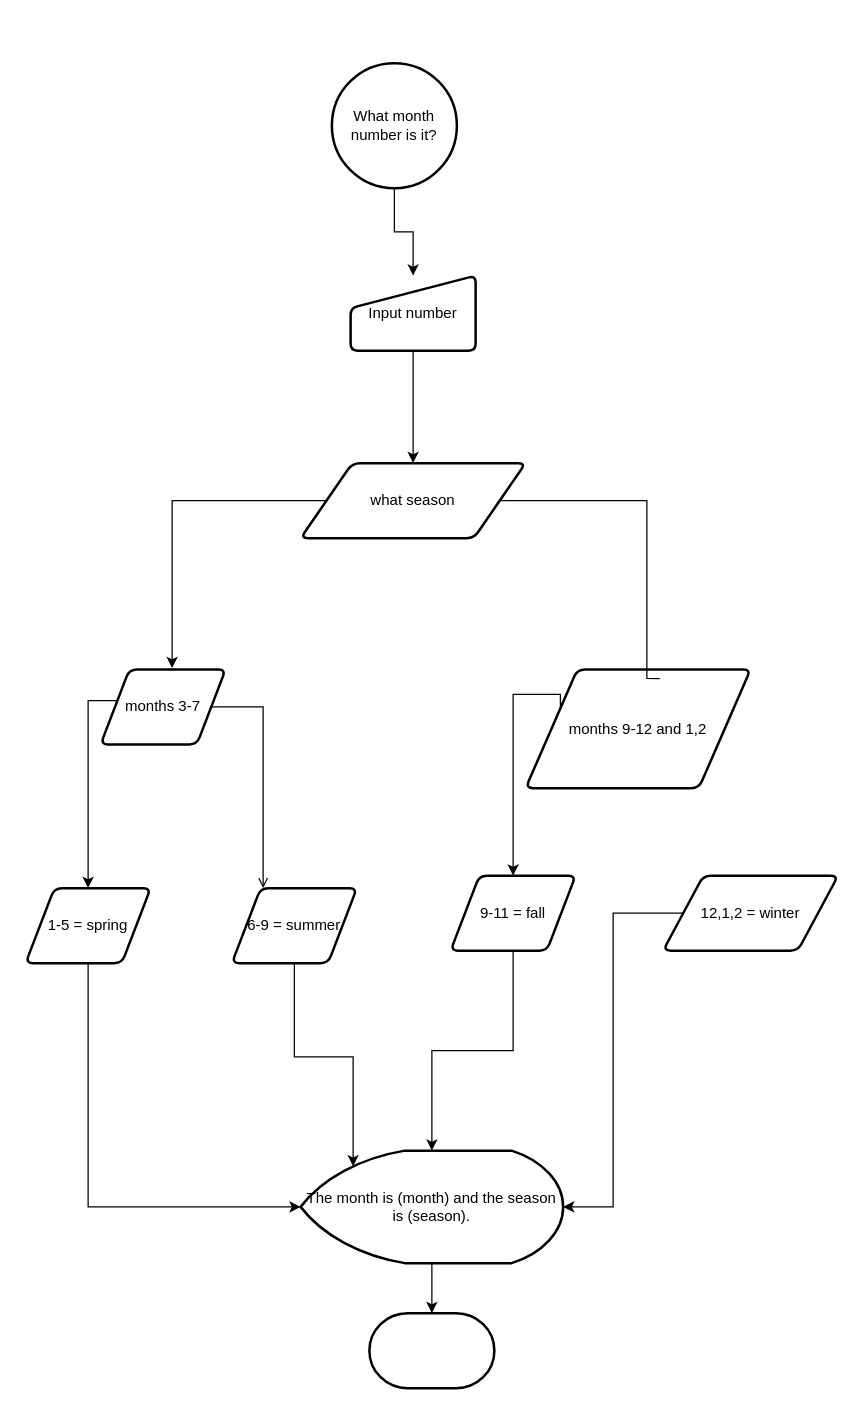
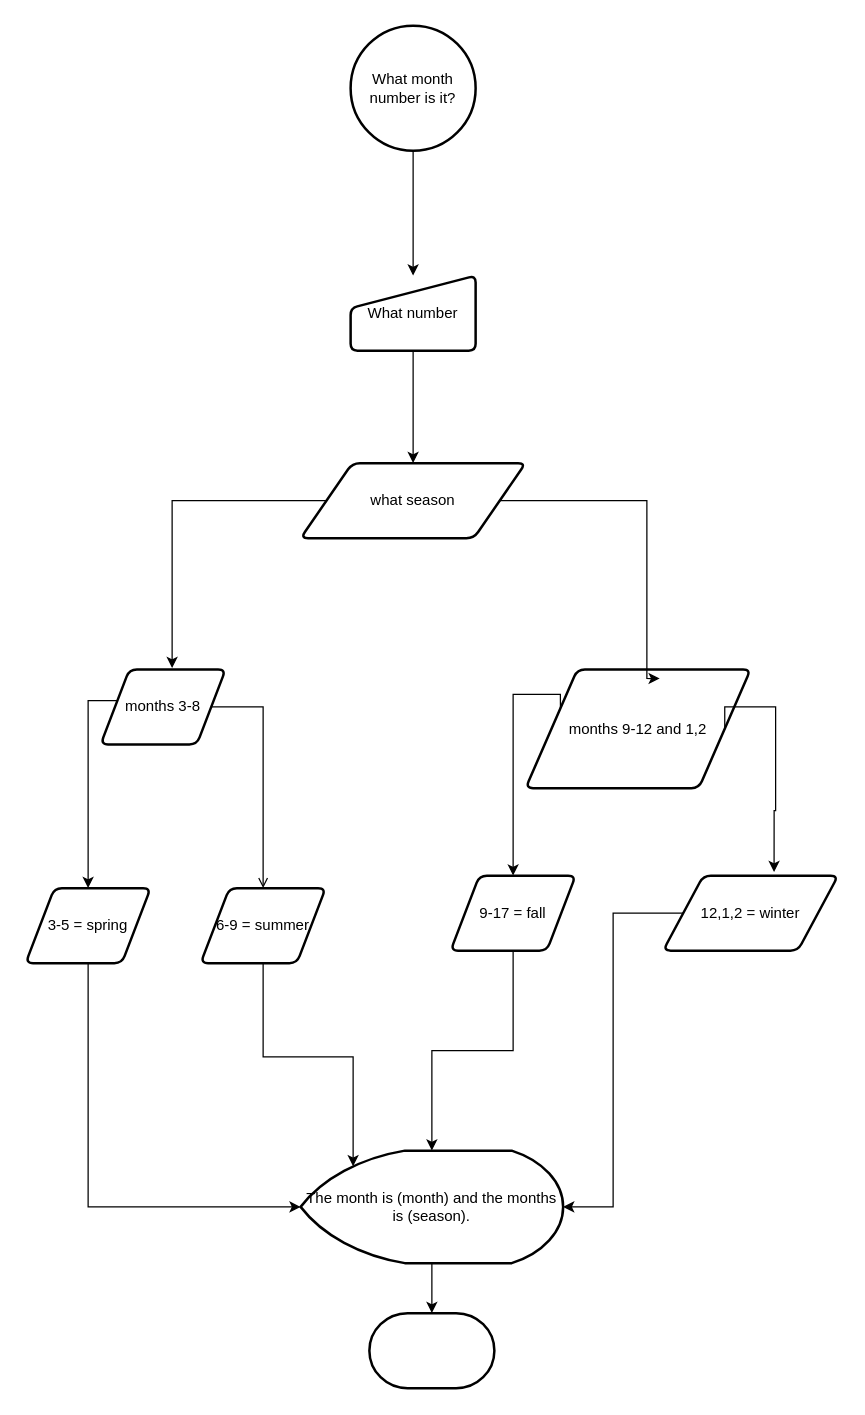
node "What month number is it?": moved (394, 126) -> (413, 88)
node "Input number": label "Input number" -> "What number"
edge "what season" -- "months 9-12 and 1,2": arrowhead none -> classic
node "months 3-7": label "months 3-7" -> "months 3-8"
edge "months 9-12 and 1,2" -> "12,1,2 = winter": added
node "9-11 = fall": label "9-11 = fall" -> "9-17 = fall"
node "1-5 = spring": label "1-5 = spring" -> "3-5 = spring"
node "6-9 = summer": moved (294, 926) -> (263, 926)
node "The month is (month) and the season is (season).": label "The month is (month) and the season is (season)." -> "The month is (month) and the months is (season)."
